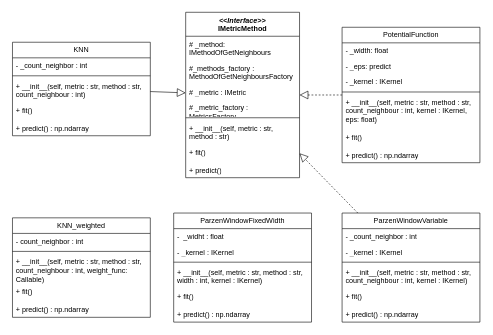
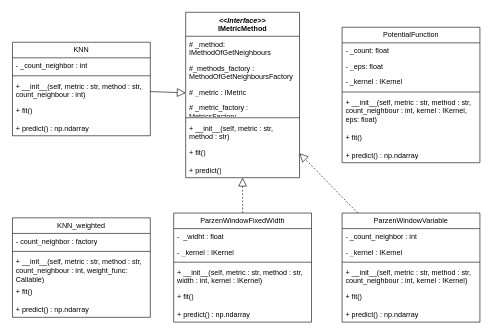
node "- _width: float": label "- _width: float" -> "- _count: float"
node "- _eps: predict": label "- _eps: predict" -> "- _eps: float"
edge "PotentialFunction" -> "<<Interface>> IMetricMethod": removed
edge "ParzenWindowFixedWidth" -> "<<Interface>> IMetricMethod": added
node "- count_neighbor : int": label "- count_neighbor : int" -> "- count_neighbor : factory"
